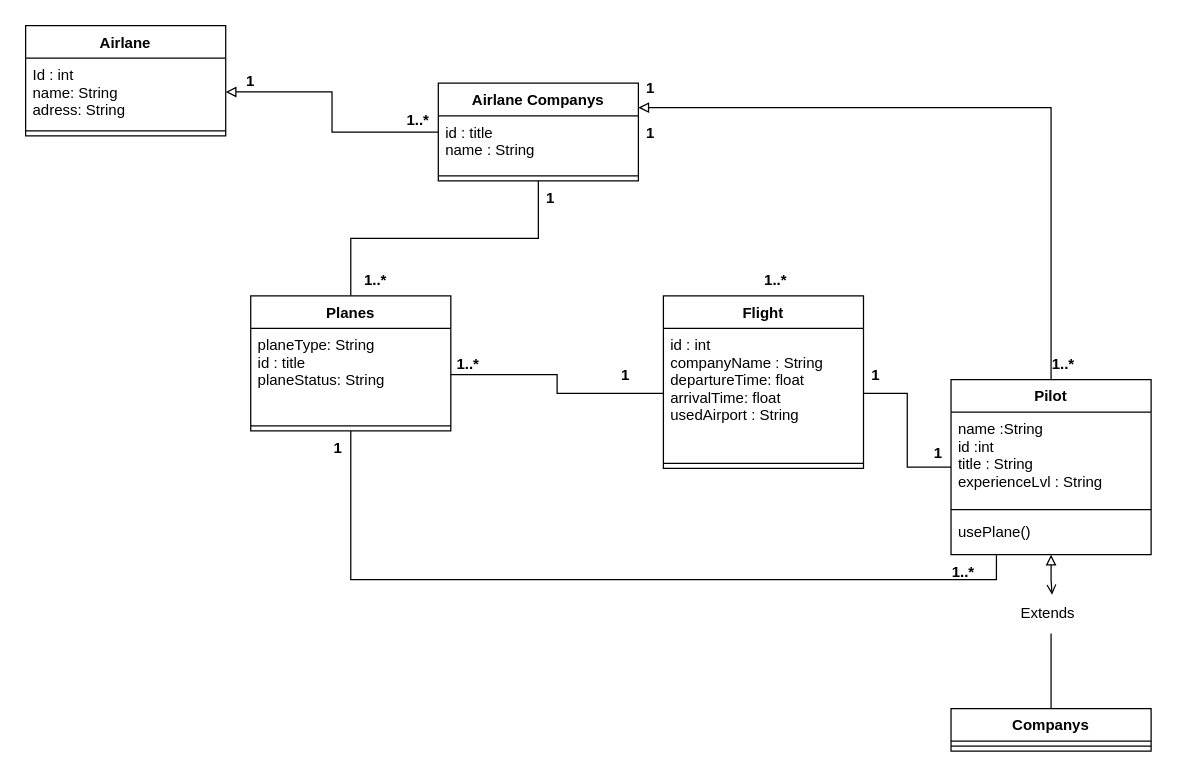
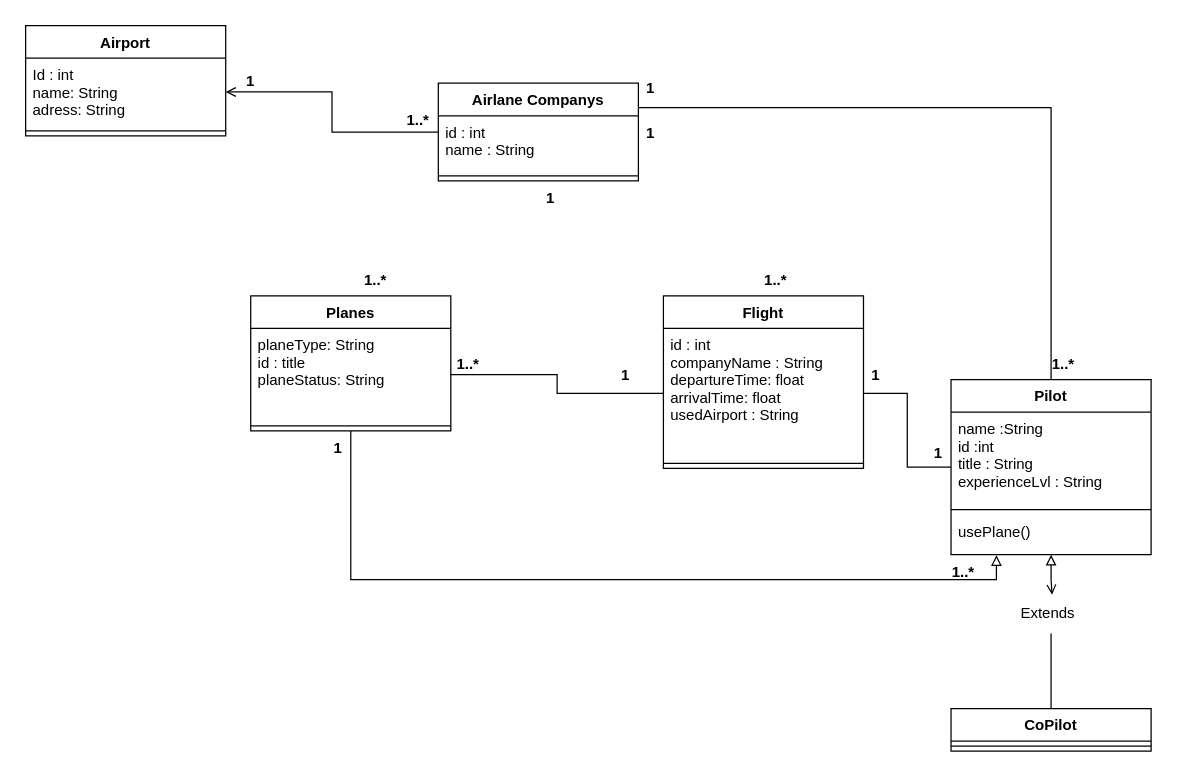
node "Airlane": label "Airlane" -> "Airport"
edge "Airlane Companys" -> "Id : int name: String adress: String": arrowhead block -> open
edge "Pilot" -> "Airlane Companys": arrowhead block -> none
node "id : title name : String": label "id : title name : String" -> "id : int name : String"
edge "Airlane Companys" -- "Planes": removed
edge "Planes" -- "usePlane()": arrowhead none -> block
node "Companys": label "Companys" -> "CoPilot"
